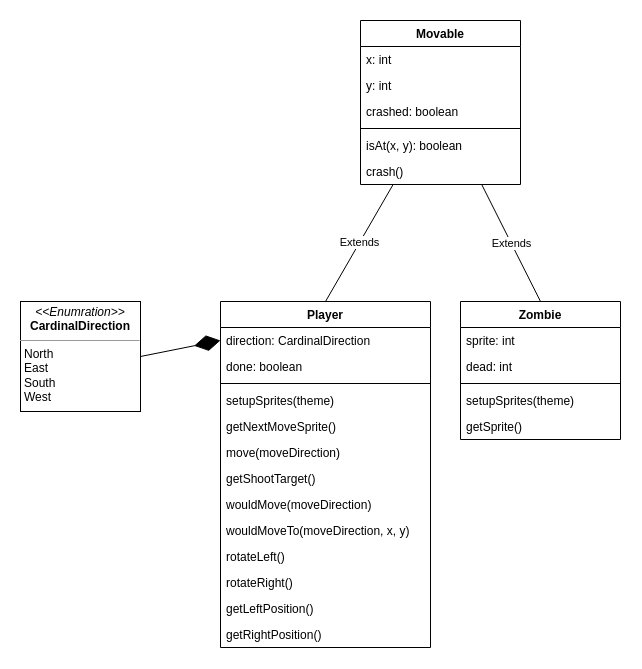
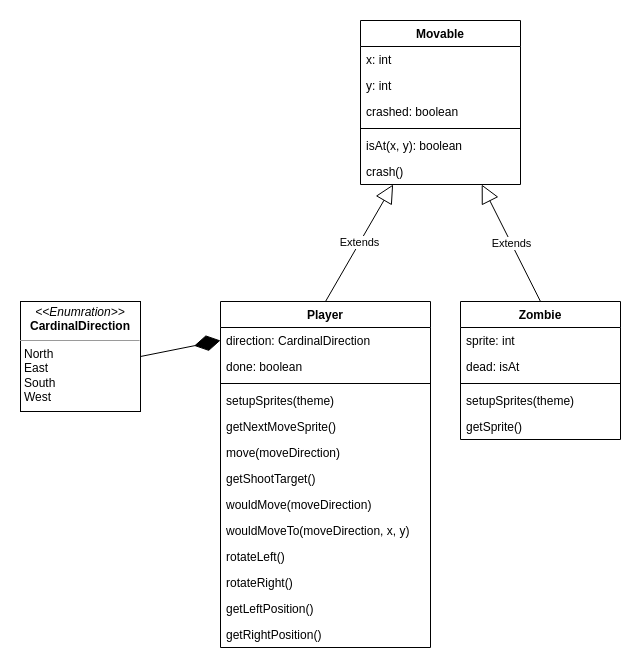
edge "Movable" -- "Zombie": arrowhead none -> block
edge "Movable" -- "Player": arrowhead none -> block
node "dead: int": label "dead: int" -> "dead: isAt"
